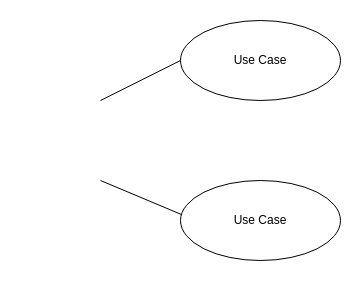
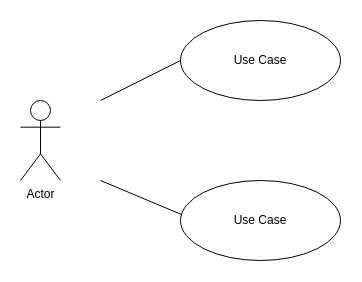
node "Actor": added
